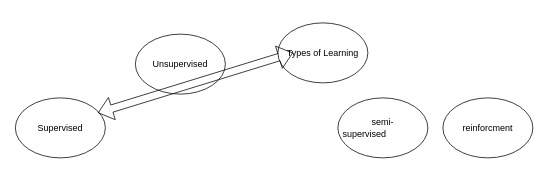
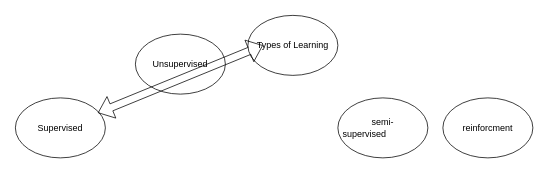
node "Types of Learning": moved (323, 53) -> (293, 45)
